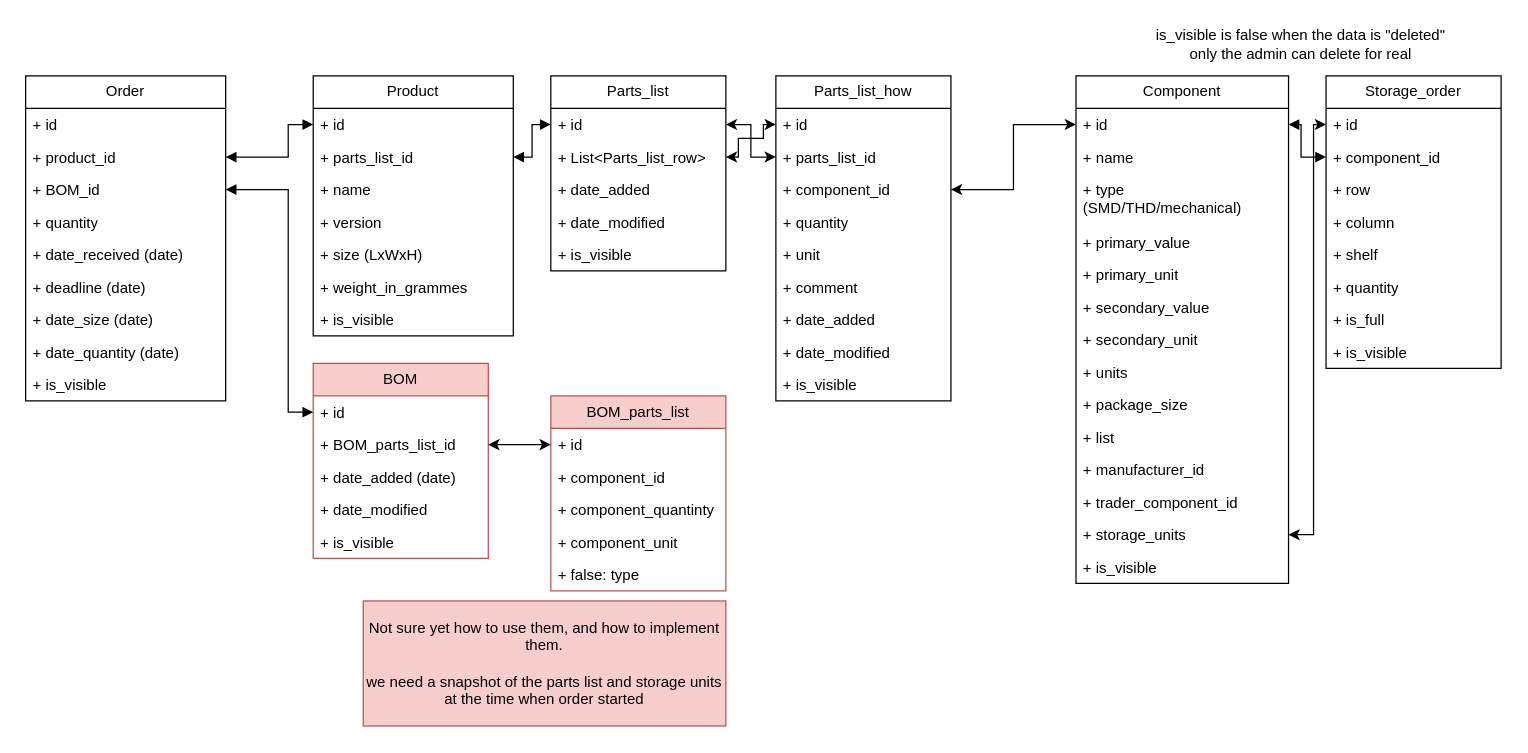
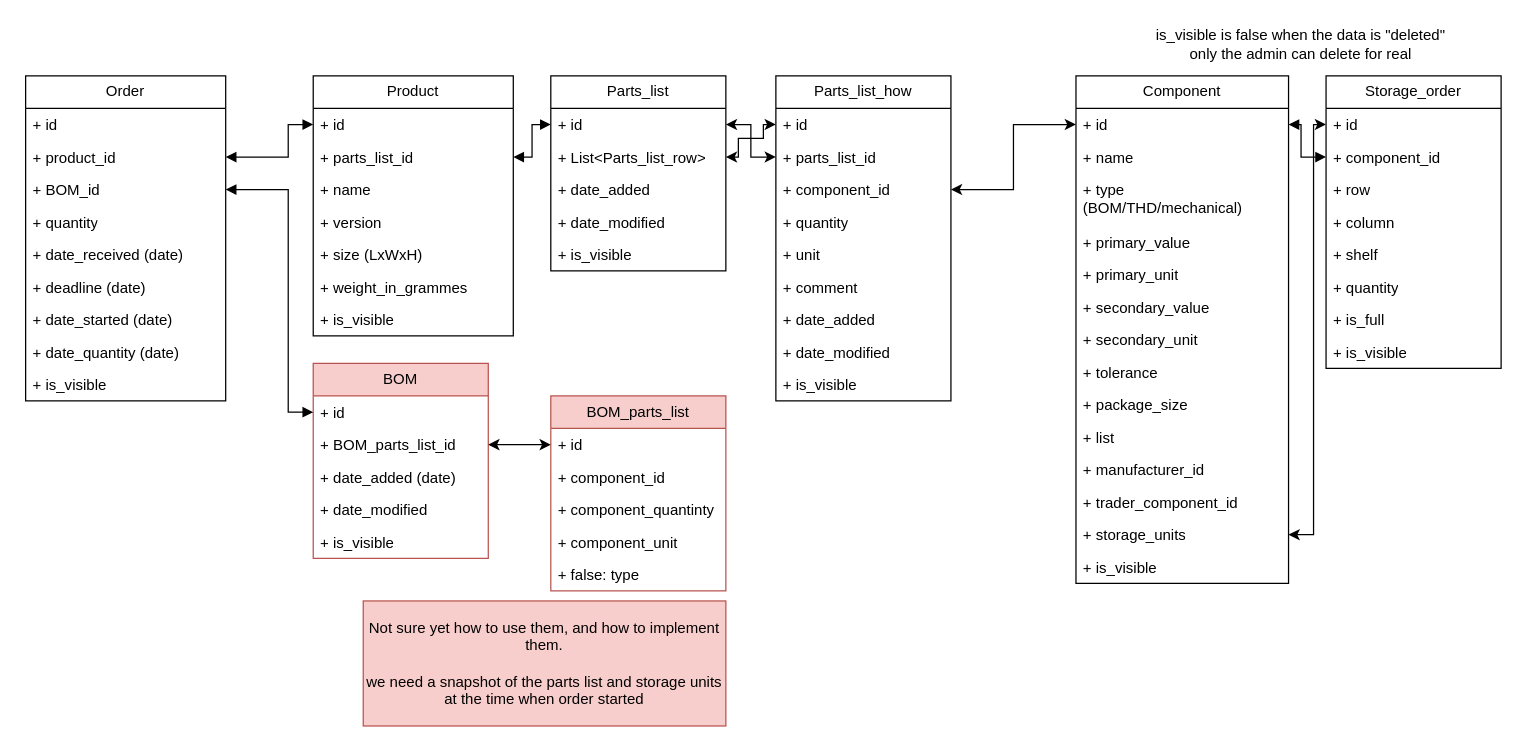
node "+ type (SMD/THD/mechanical)": label "+ type (SMD/THD/mechanical)" -> "+ type (BOM/THD/mechanical)"
node "+ date_size (date)": label "+ date_size (date)" -> "+ date_started (date)"
node "+ units": label "+ units" -> "+ tolerance"
